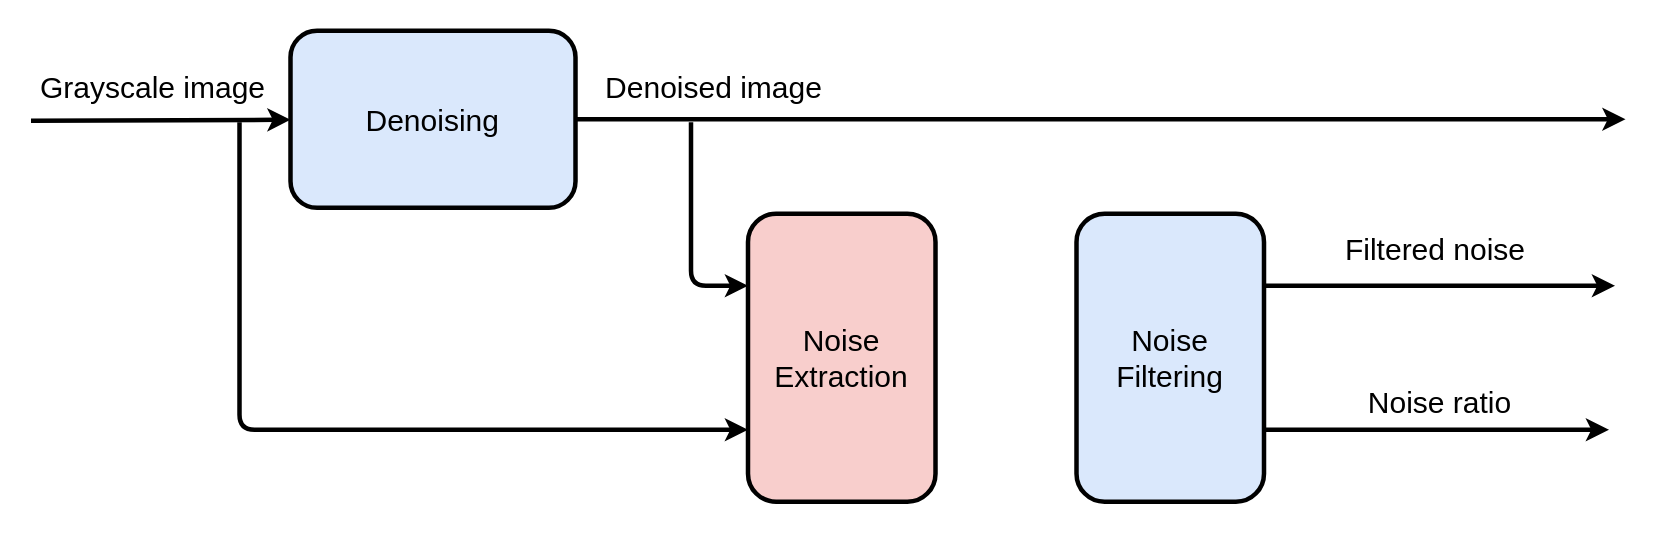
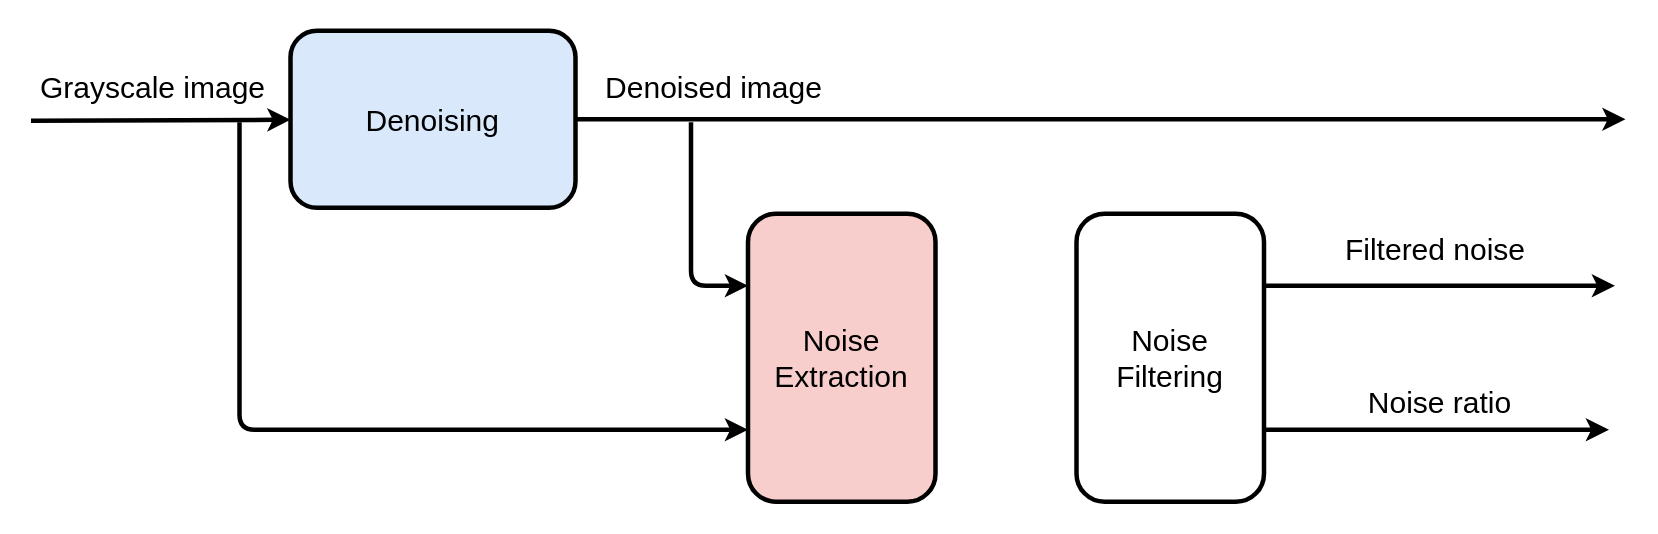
node "Noise Filtering": fillcolor #dae8fc -> #ffffff
